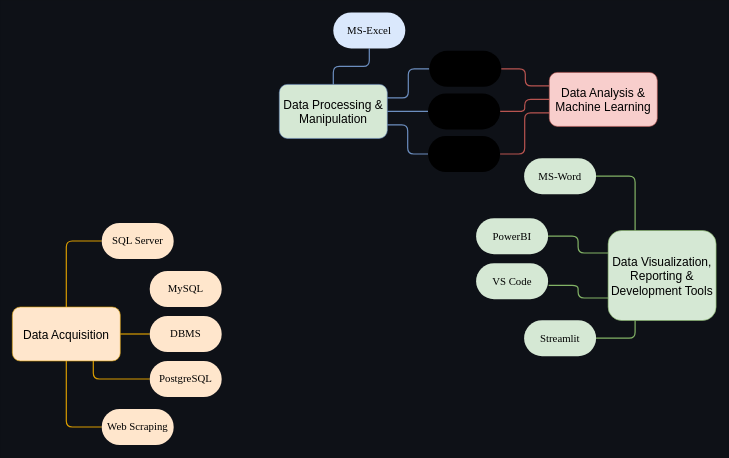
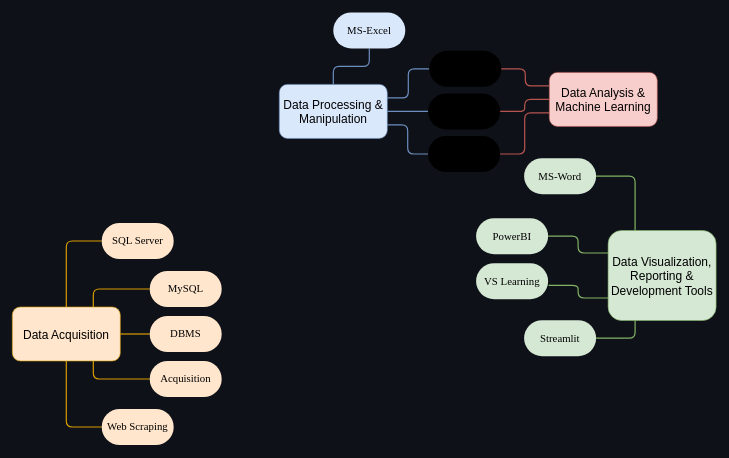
node "Data Processing & Manipulation": fillcolor #d5e8d4 -> #dae8fc
node "VS Code": label "VS Code" -> "VS Learning"
edge "MySQL" -- "Data Acquisition": added
node "PostgreSQL": label "PostgreSQL" -> "Acquisition"
